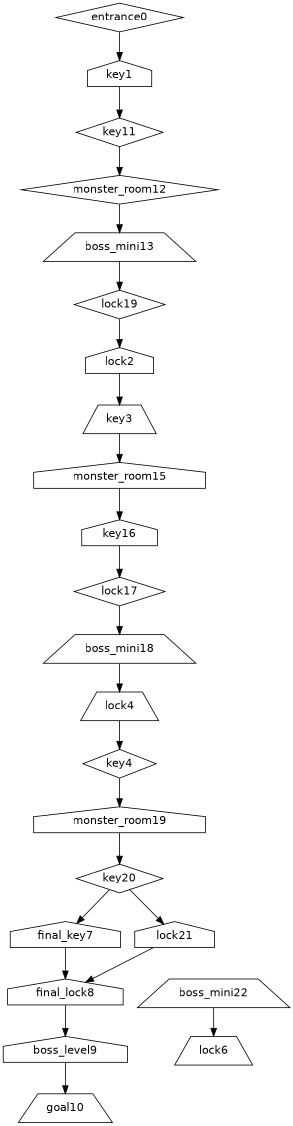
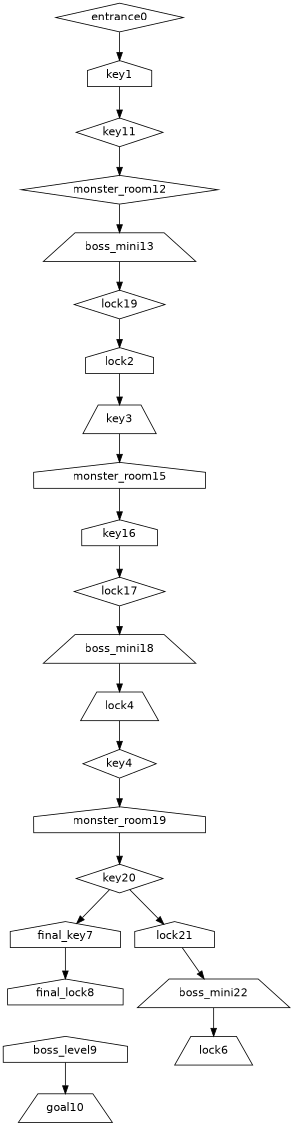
edge "lock21" -> "final_lock8": now "lock21" -> "boss_mini22"
edge "final_lock8" -> "boss_level9": removed
